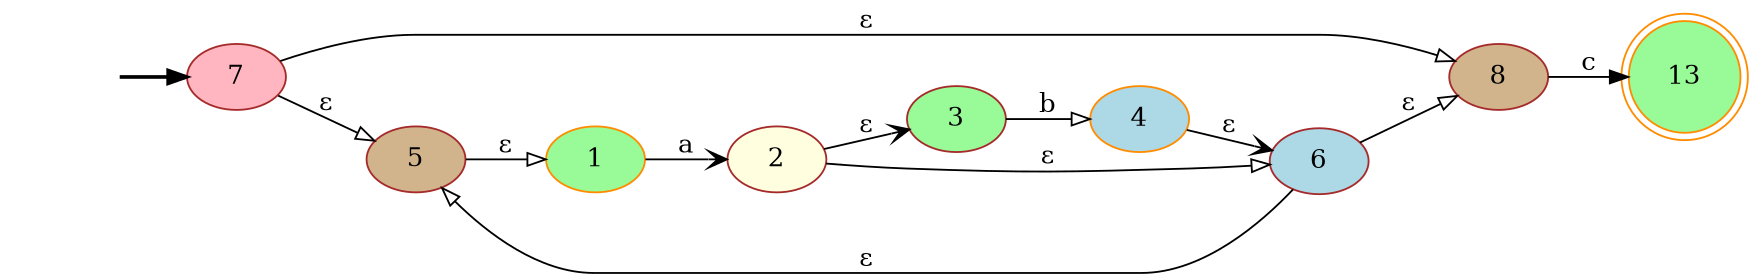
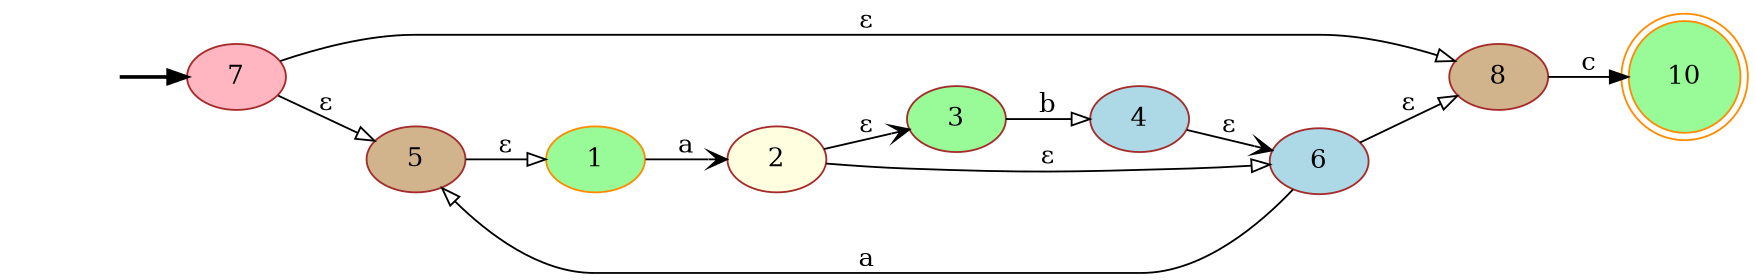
node "13": label "13" -> "10"
node "4": color darkorange -> brown
edge "6" -> "5": label "ε" -> "a"
